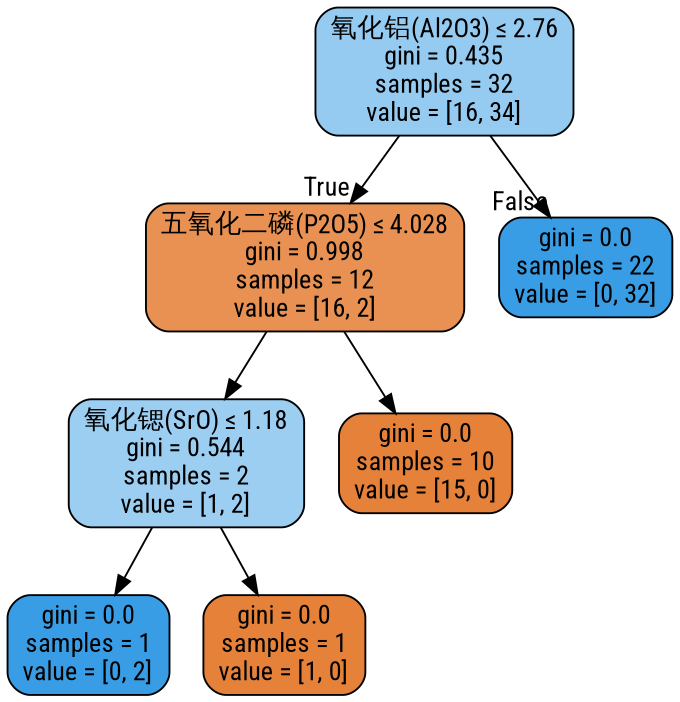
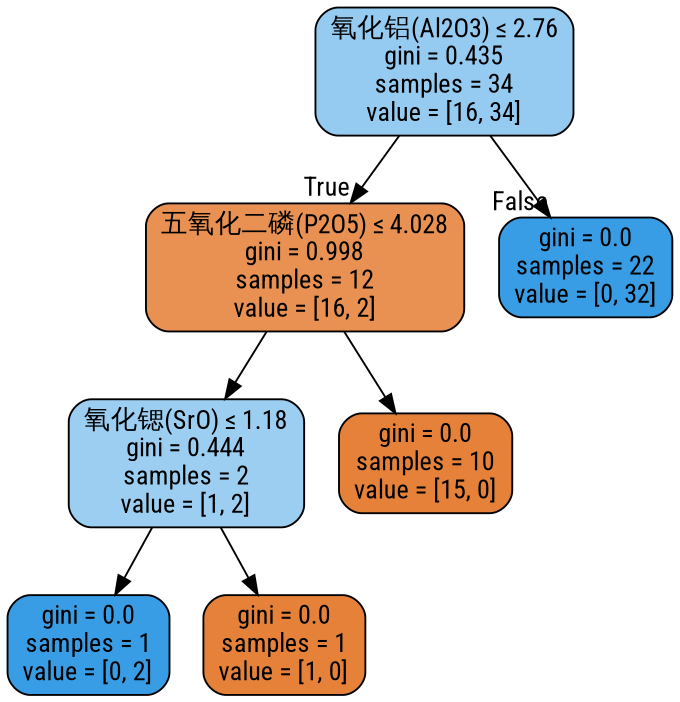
node "氧化铝(Al2O3) ≤ 2.76": text "samples = 32" -> "samples = 34"
node "氧化锶(SrO) ≤ 1.18": text "gini = 0.544" -> "gini = 0.444"
